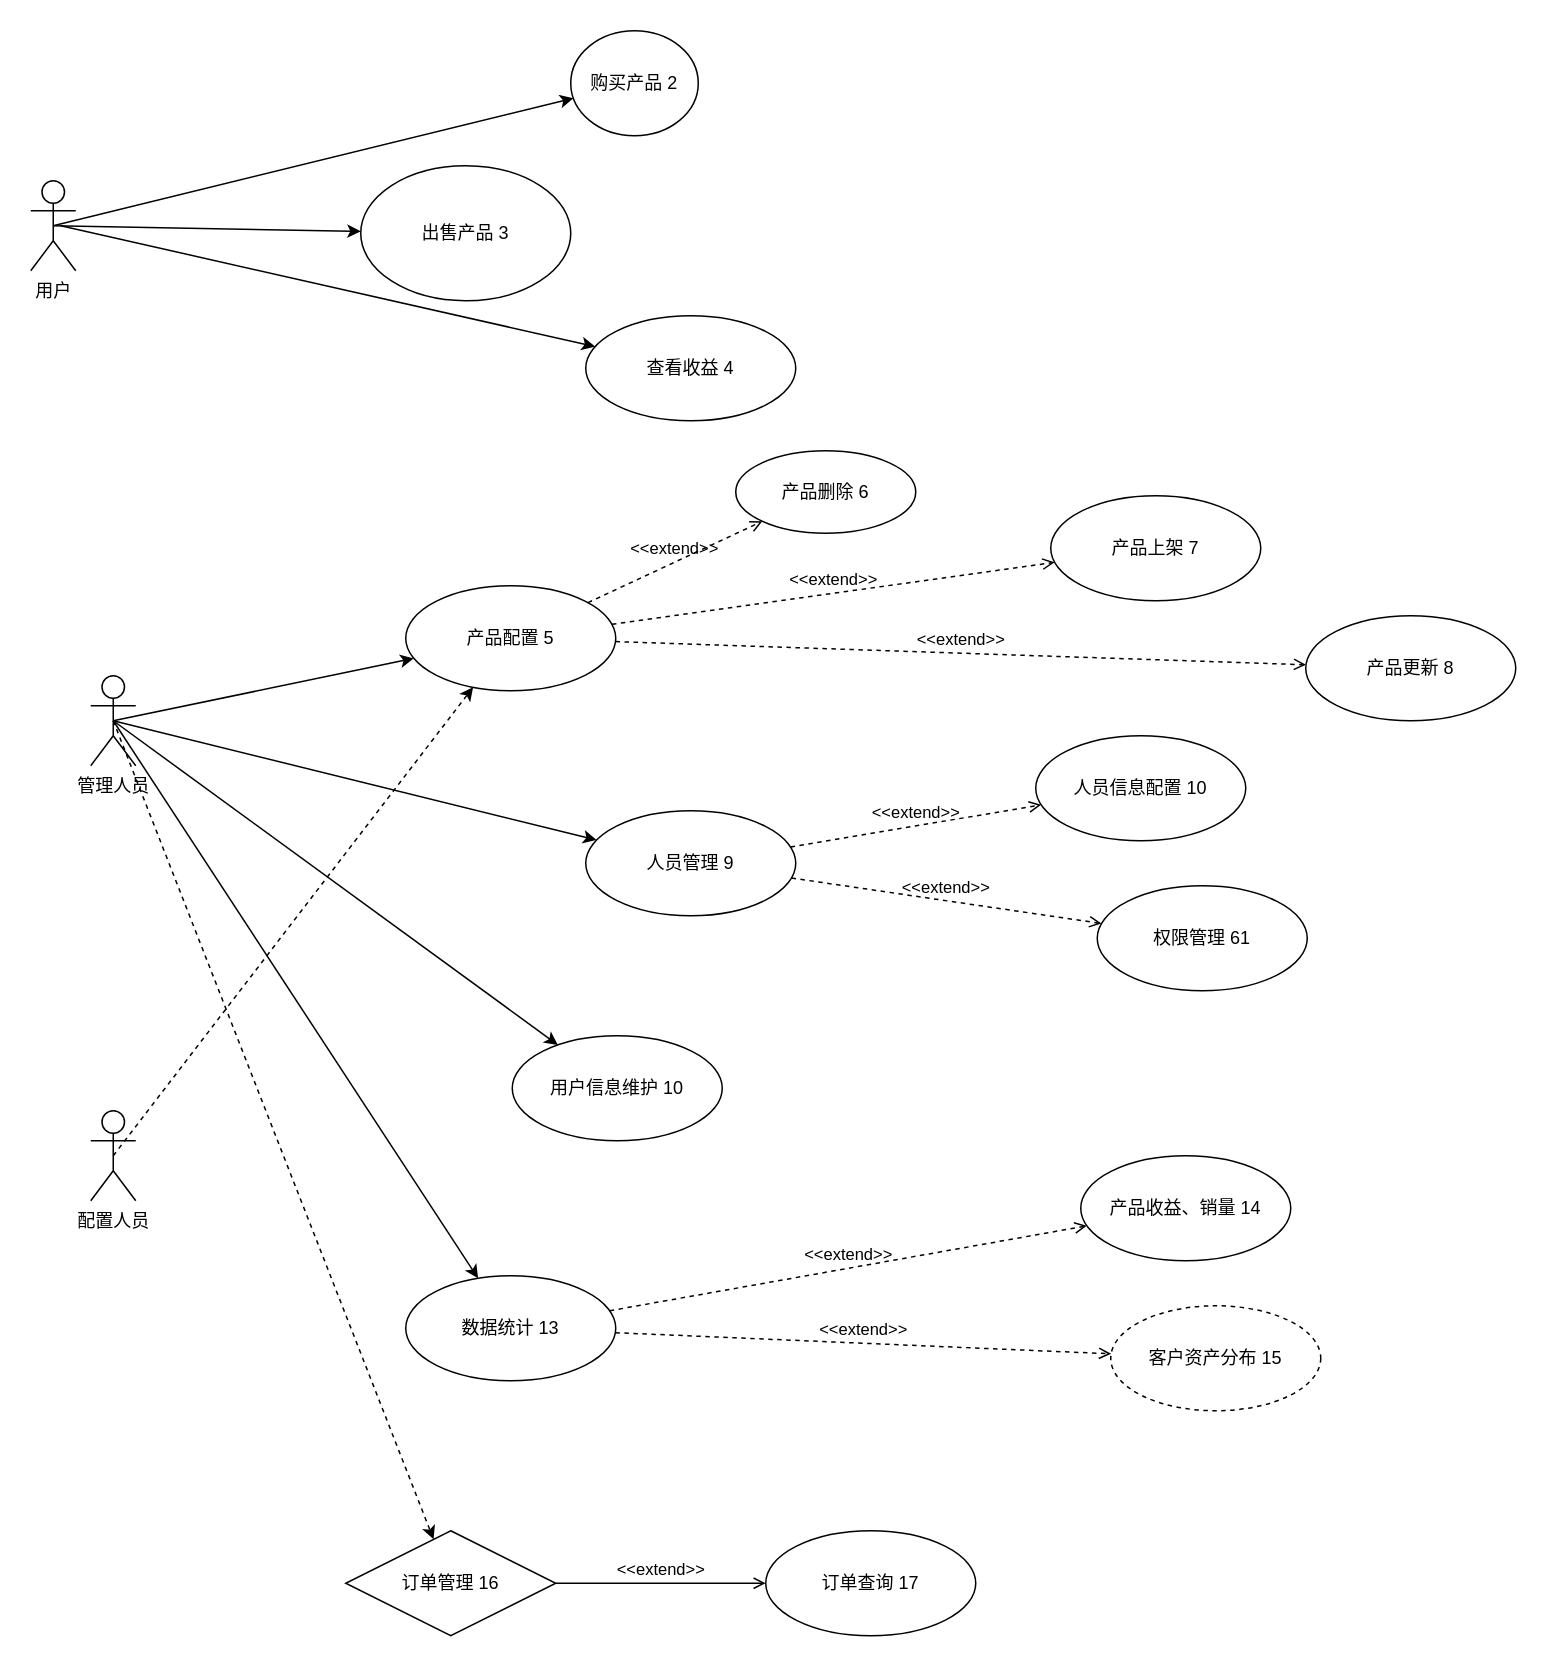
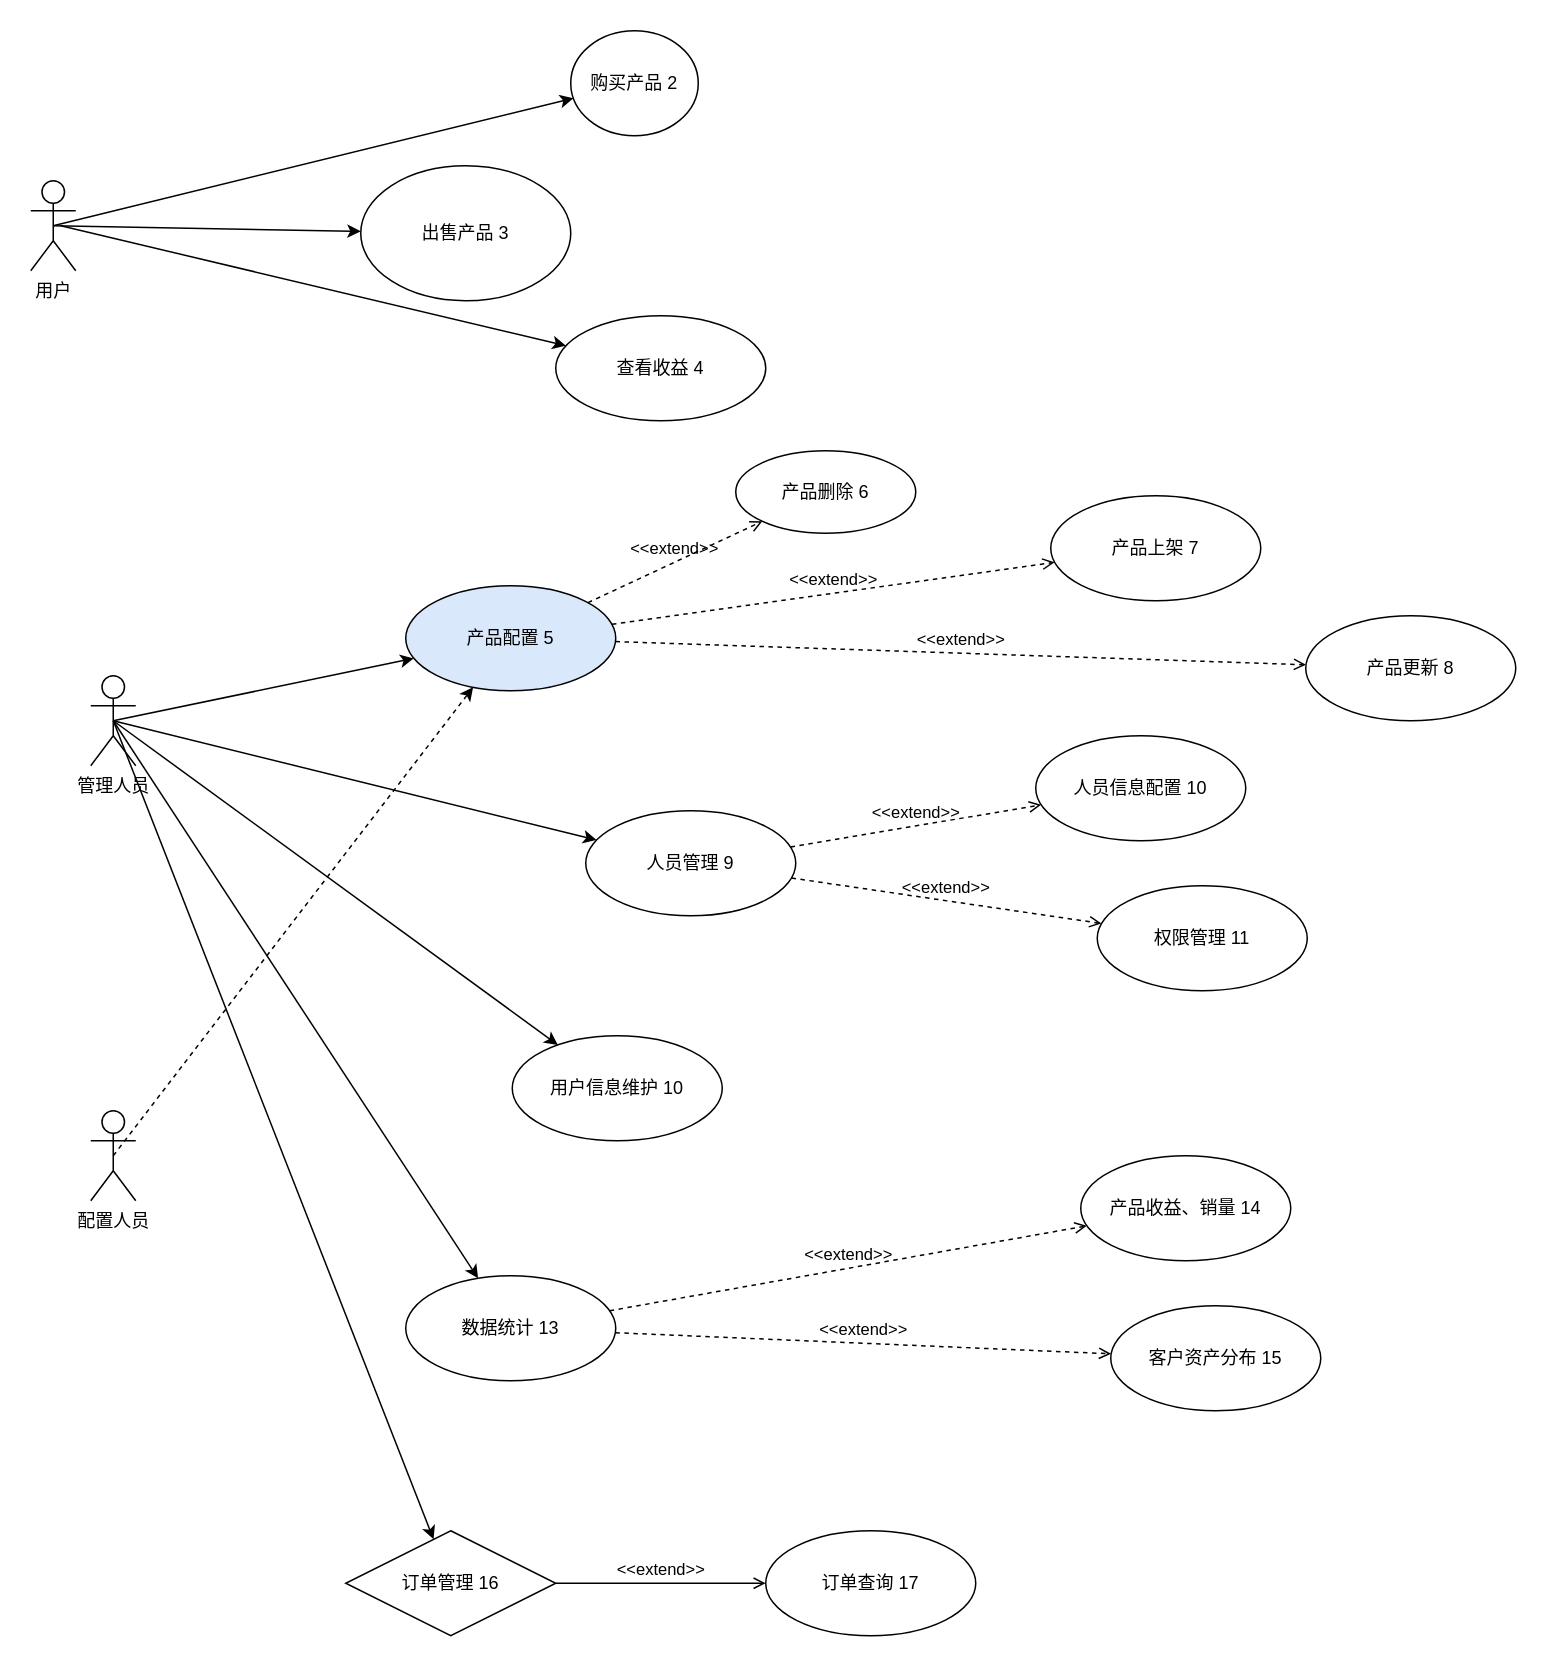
node "查看收益 4": moved (691, 368) -> (661, 368)
node "产品配置 5": fillcolor #ffffff -> #dae8fc
node "权限管理 61": label "权限管理 61" -> "权限管理 11"
edge "管理人员" -> "订单管理 16": style dashed -> solid
node "客户资产分布 15": style dashed -> solid
